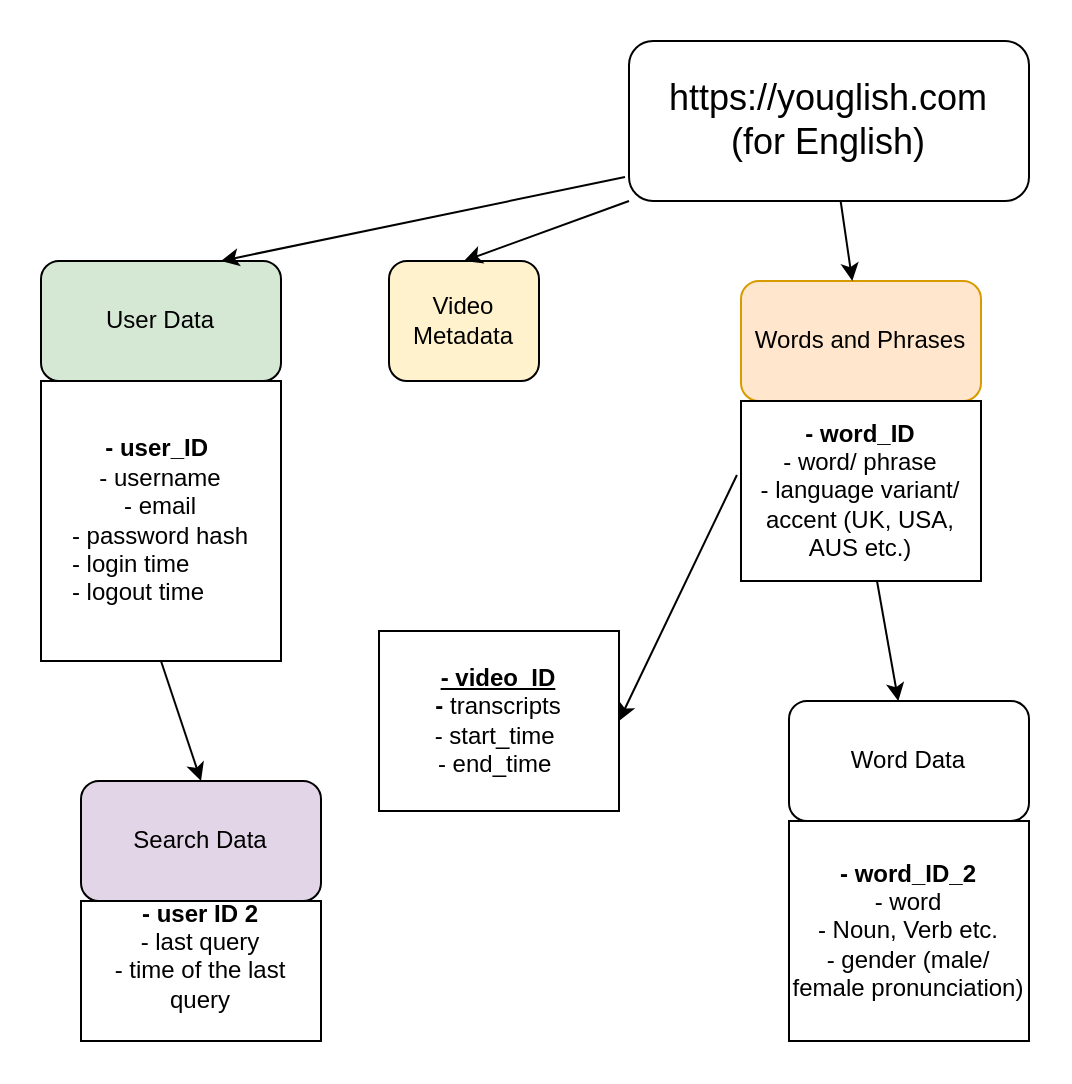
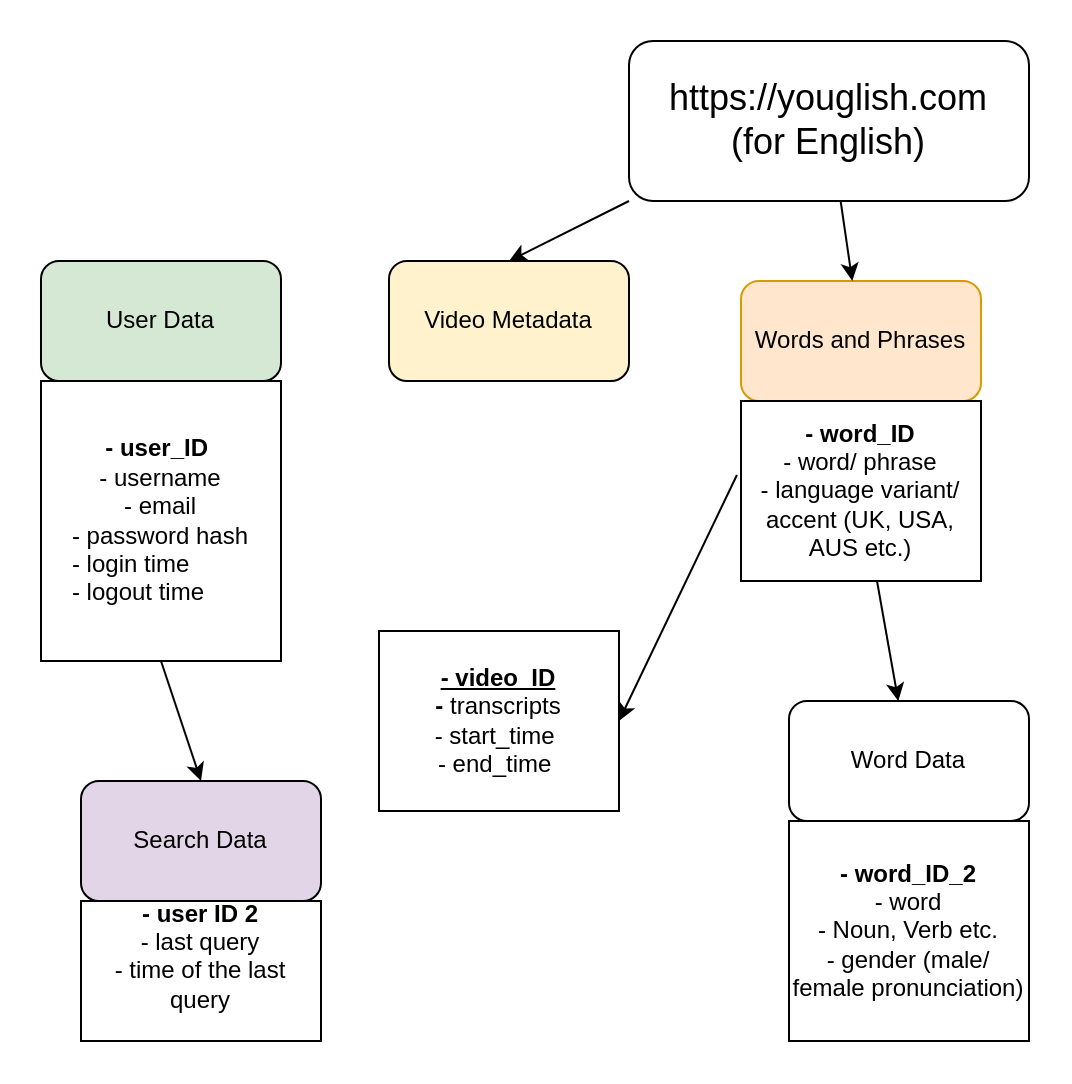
edge "https://youglish.com (for English)" -> "User Data": removed
node "Video Metadata": size 150x120 -> 240x120
